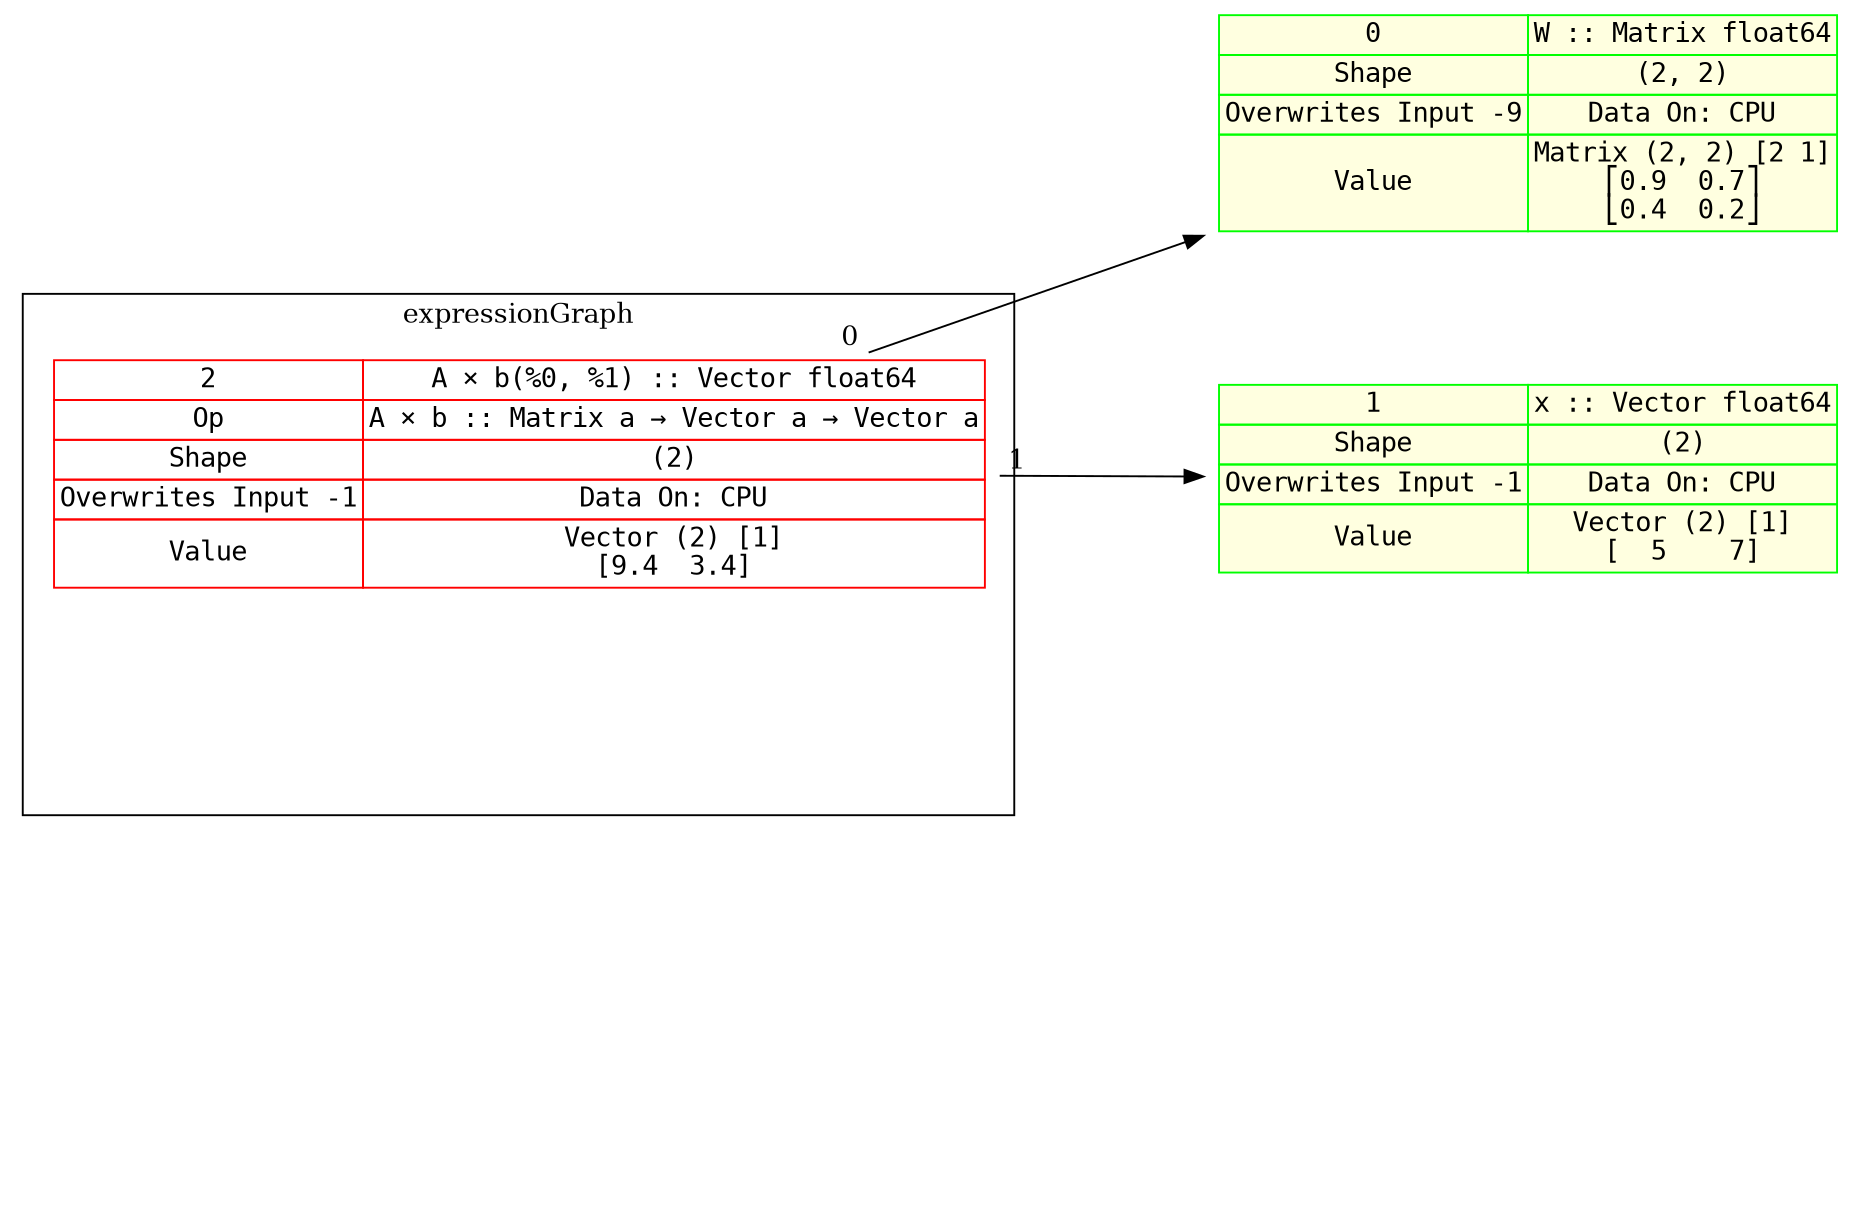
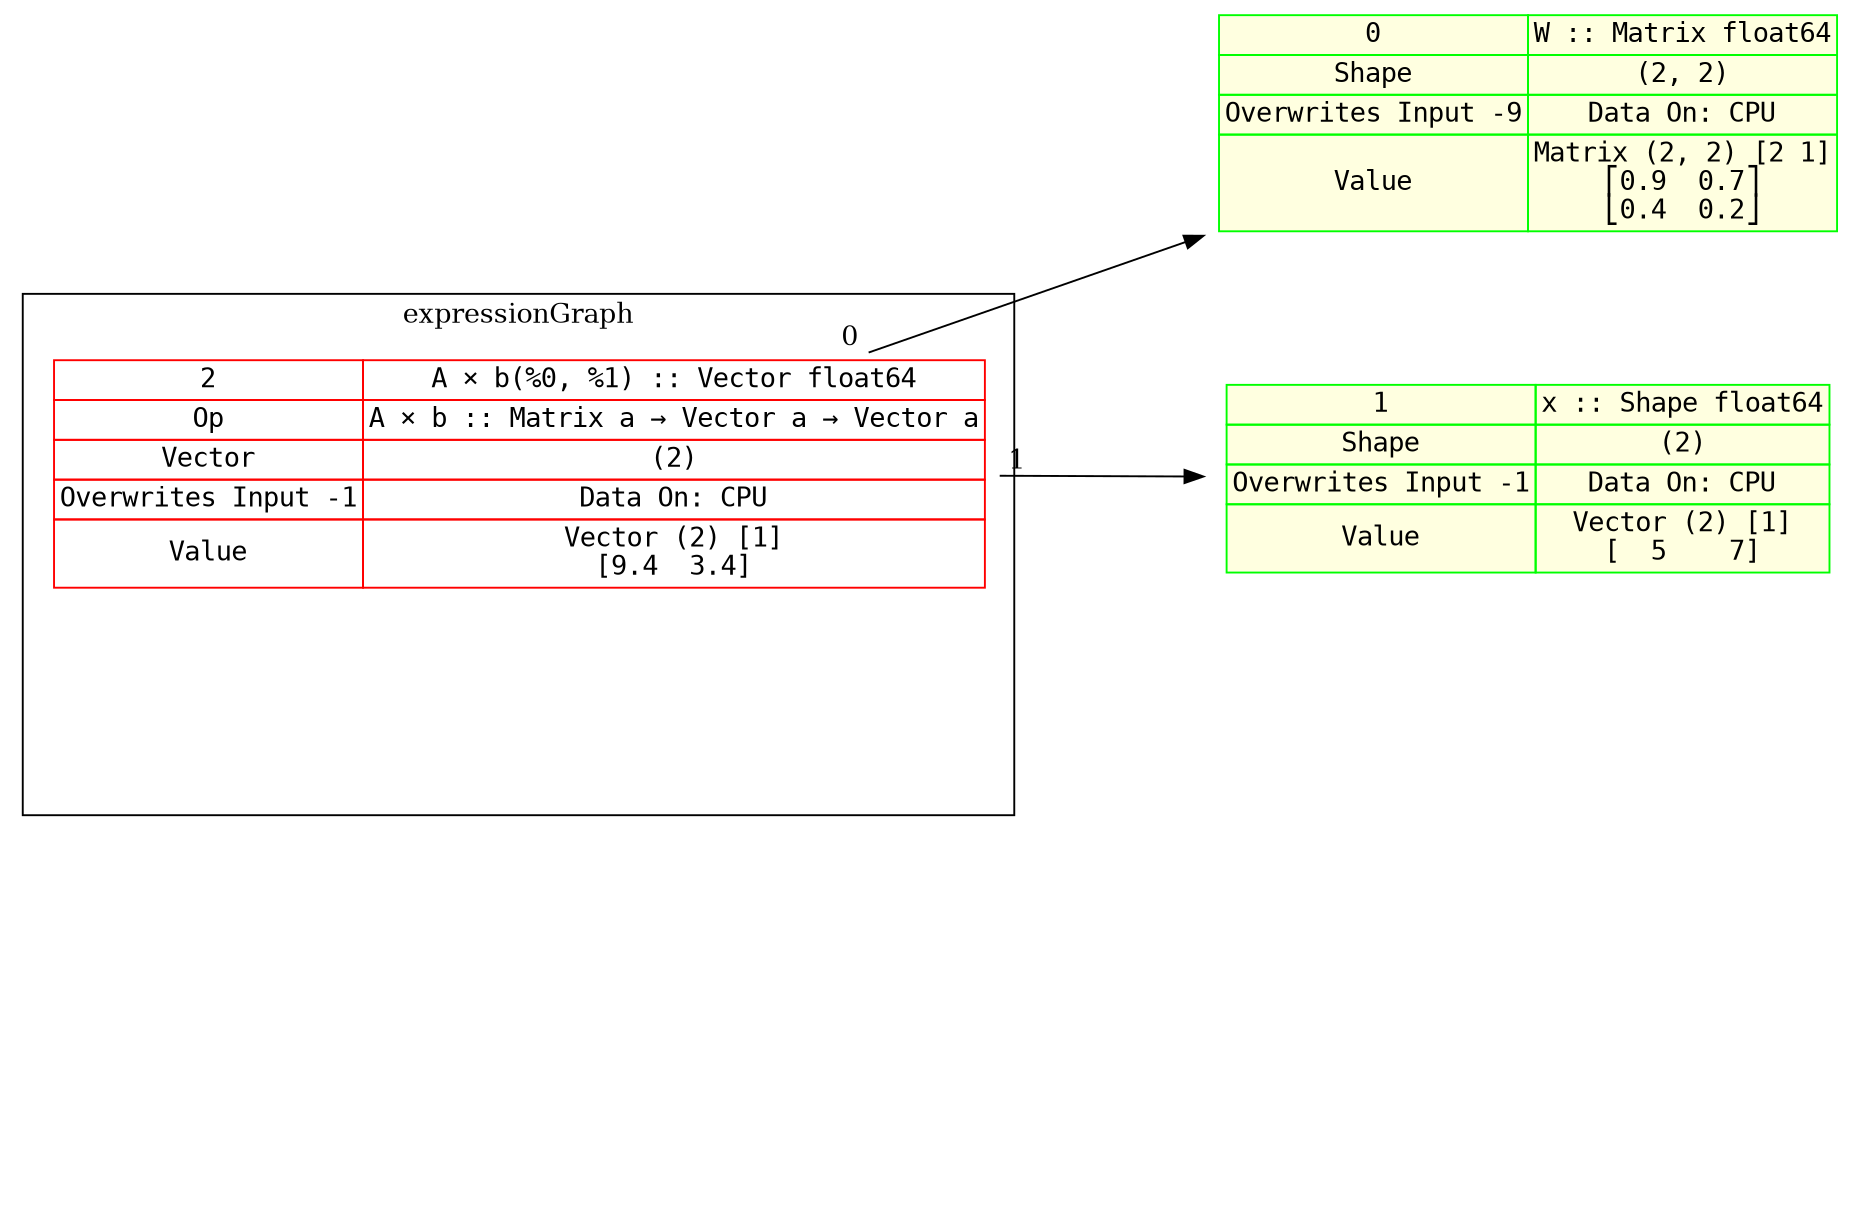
node "1": text "x :: Vector float64" -> "x :: Shape float64"
node "2": text "Shape" -> "Vector"
